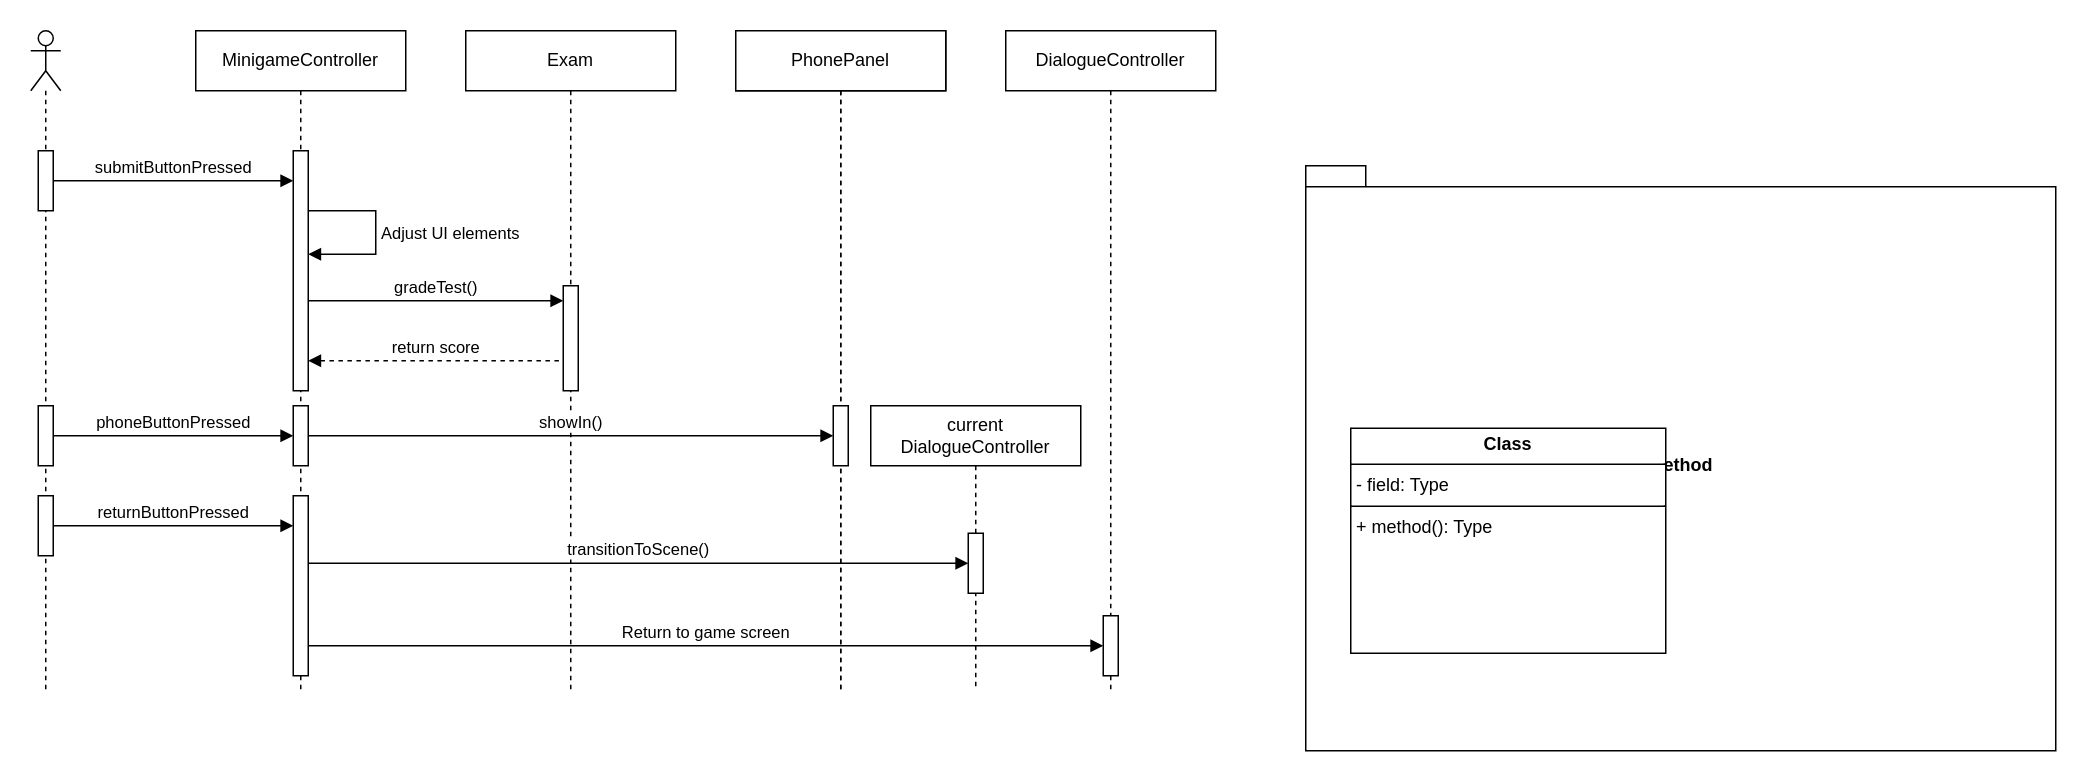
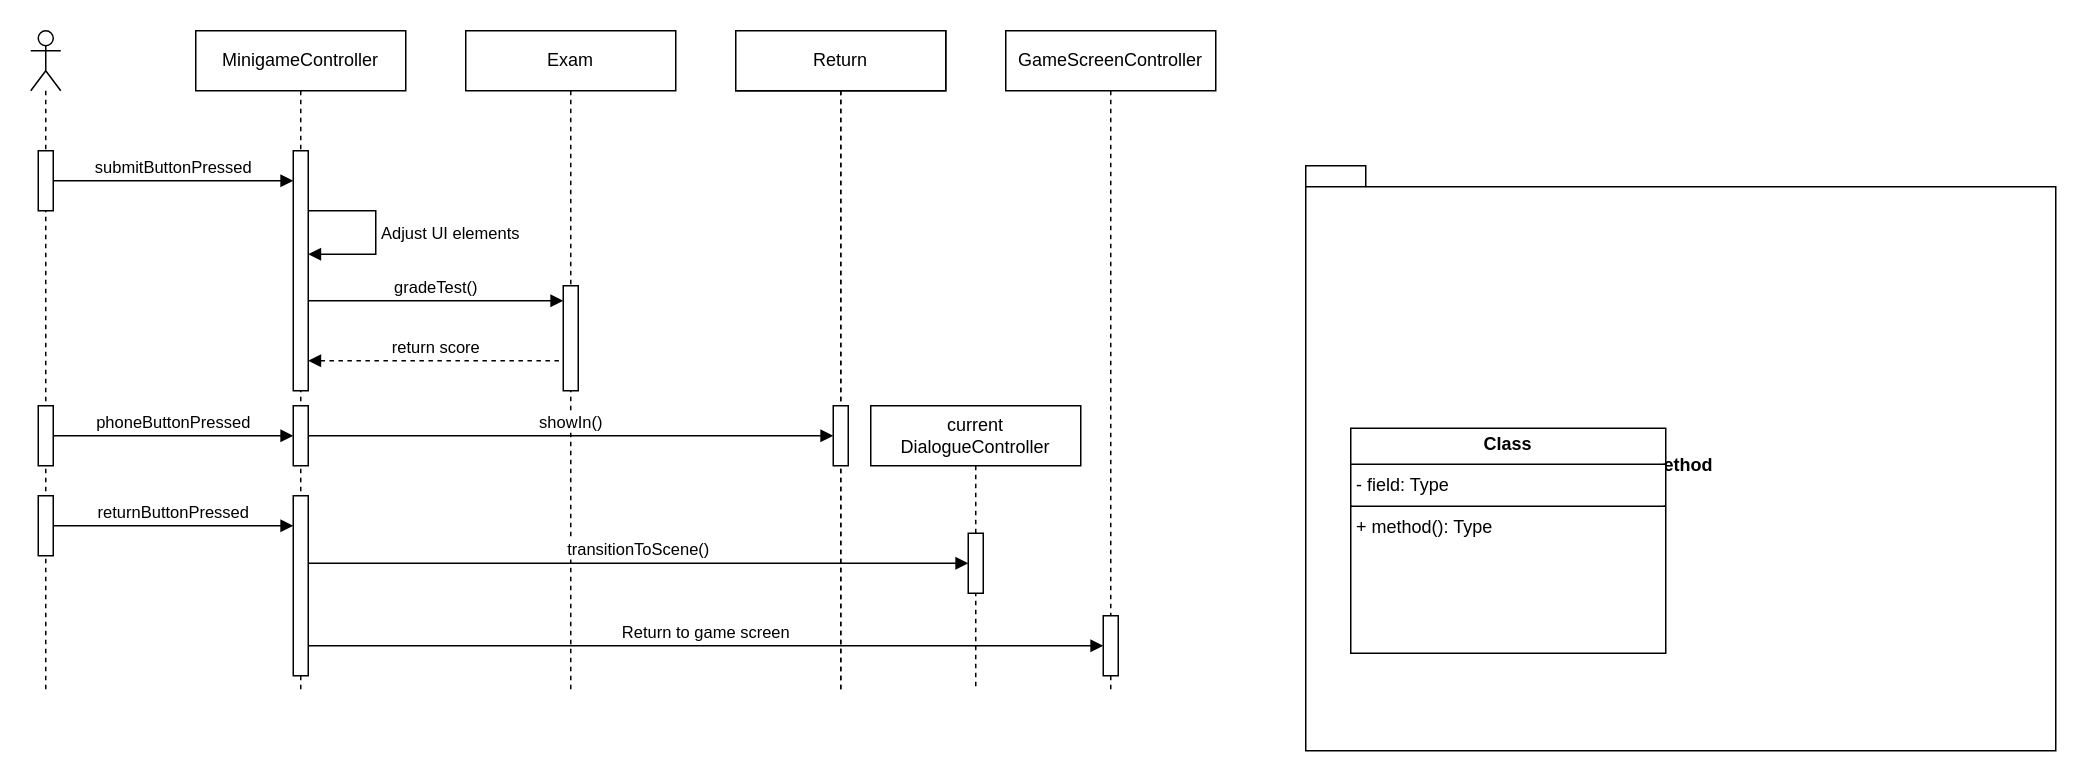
node "PhonePanel": label "PhonePanel" -> "Return"
node "DialogueController": label "DialogueController" -> "GameScreenController"
